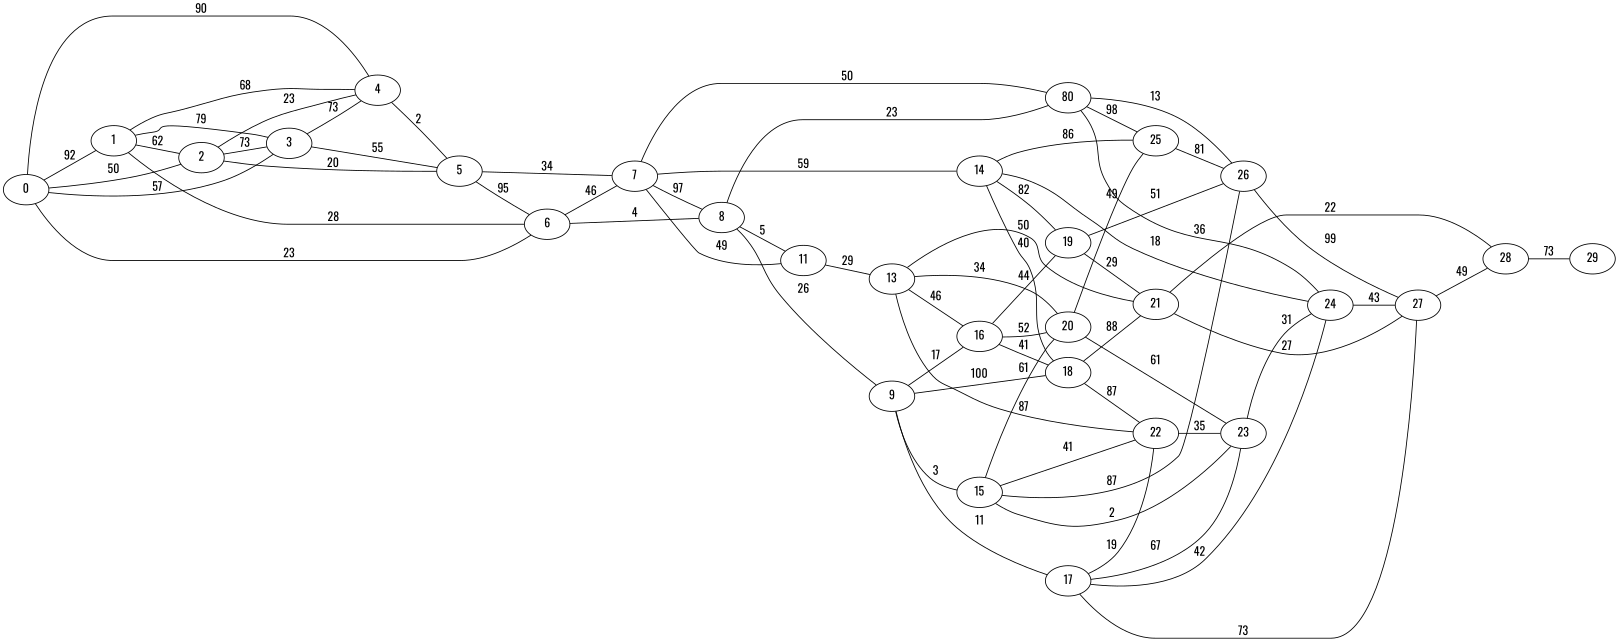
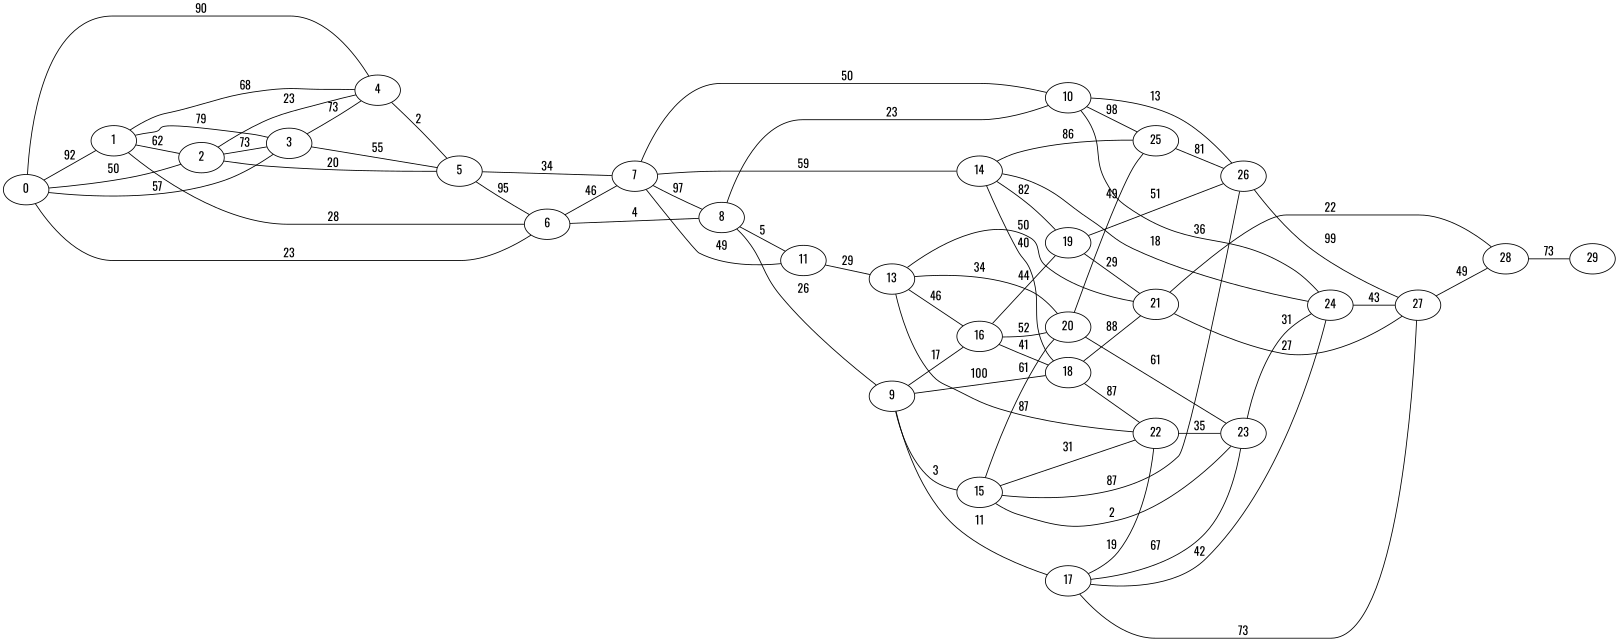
node "80": label "80" -> "10"
edge "22" -- "15": label "41" -> "31"
